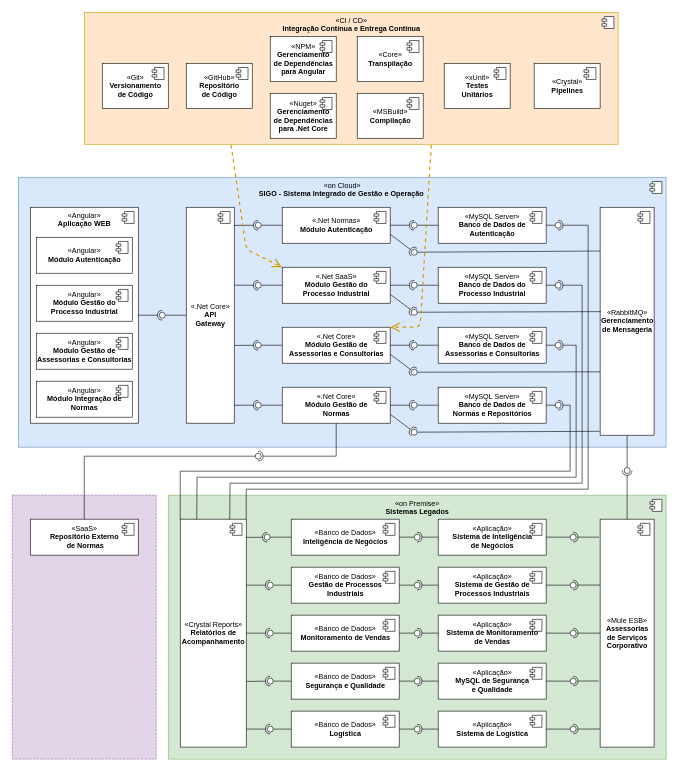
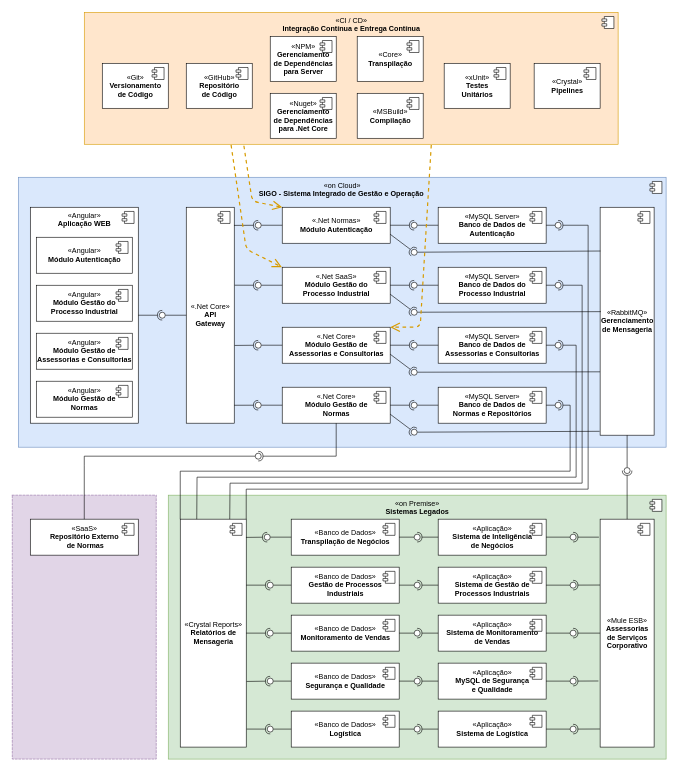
node "«NPM» Gerenciamento de Dependências para Angular": label "«NPM» Gerenciamento de Dependências para Angular" -> "«NPM» Gerenciamento de Dependências para Server"
edge "«CI / CD» Integração Contínua e Entrega Contínua" -> "«.Net Normas» Módulo Autenticação": added
node "«Angular» Módulo Integração de Normas": label "«Angular» Módulo Integração de Normas" -> "«Angular» Módulo Gestão de Normas"
node "«Banco de Dados» Inteligência de Negócios": label "«Banco de Dados» Inteligência de Negócios" -> "«Banco de Dados» Transpilação de Negócios"
node "«Crystal Reports» Relatórios de Acompanhamento": label "«Crystal Reports» Relatórios de Acompanhamento" -> "«Crystal Reports» Relatórios de Mensageria"
